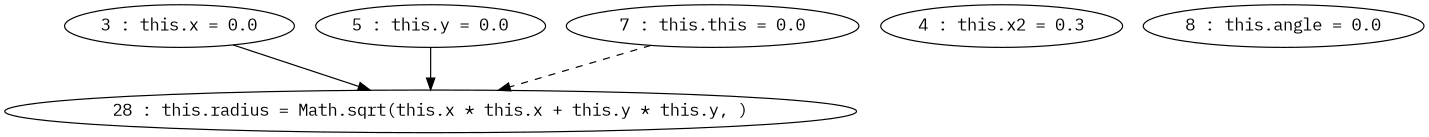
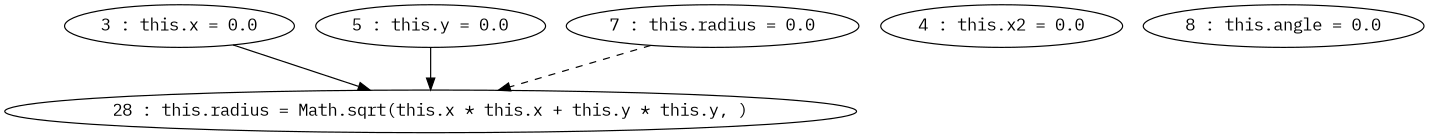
node "7 : this.this = 0.0": label "7 : this.this = 0.0" -> "7 : this.radius = 0.0"
node "4 : this.x2 = 0.3": label "4 : this.x2 = 0.3" -> "4 : this.x2 = 0.0"
